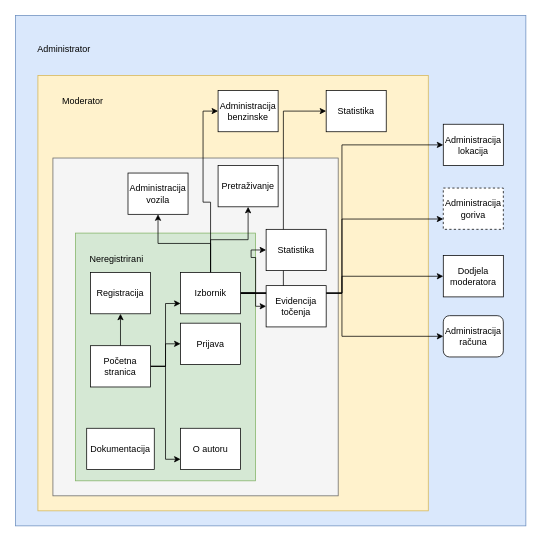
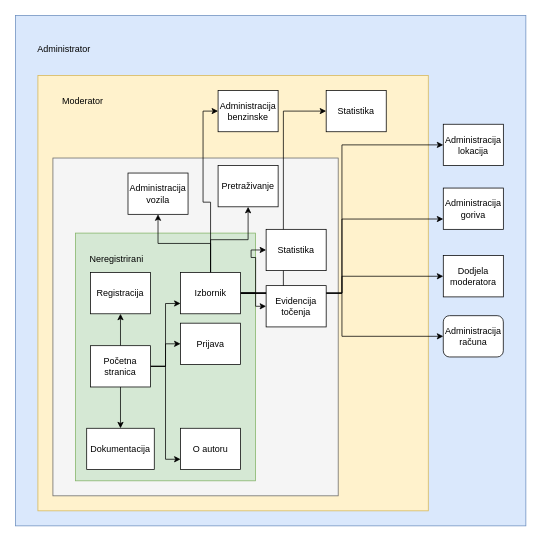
node "Administracija goriva": style dashed -> solid
edge "Početna stranica" -> "Dokumentacija": added
